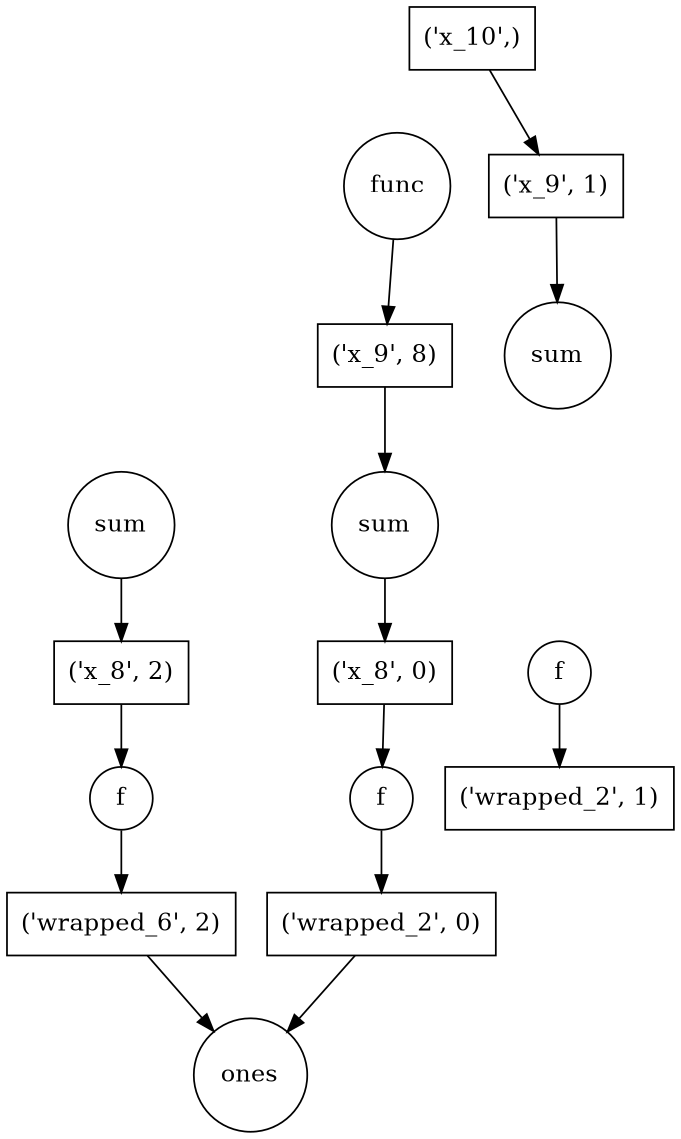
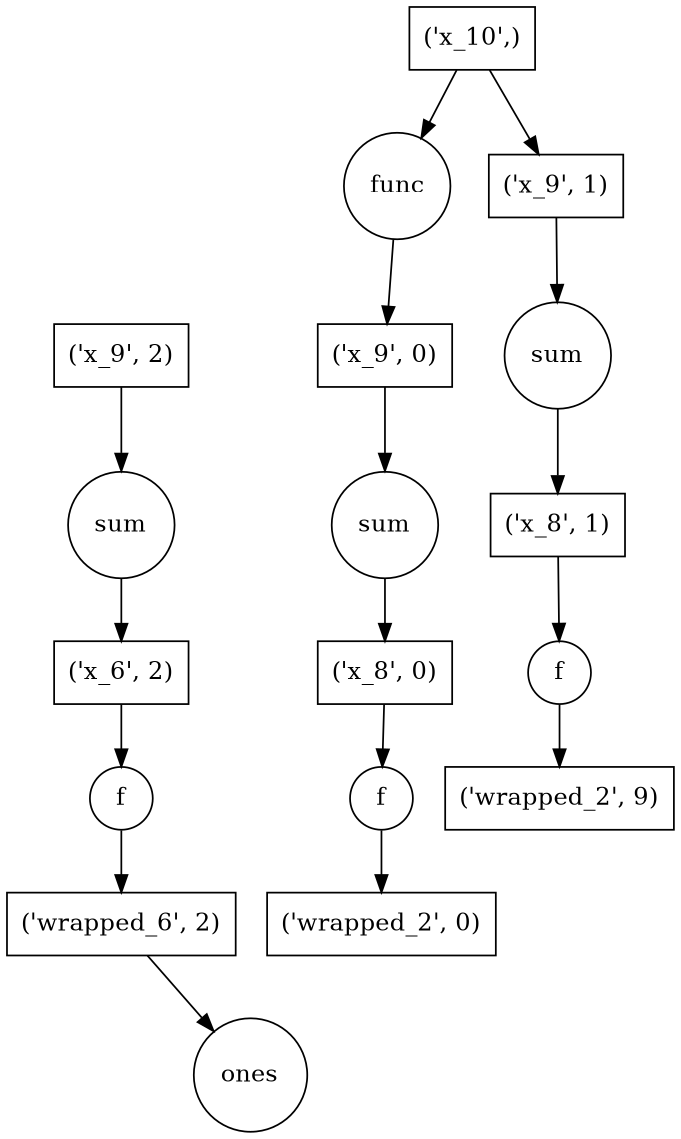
edge "('x_10',)" -> "func": added
node "('x_9', 2)": added
node "('x_9', 8)": label "('x_9', 8)" -> "('x_9', 0)"
node "('x_8', 1)": added
node "('x_8', 2)": label "('x_8', 2)" -> "('x_6', 2)"
node "('wrapped_2', 1)": label "('wrapped_2', 1)" -> "('wrapped_2', 9)"
edge "('wrapped_2', 0)" -> "ones": removed
